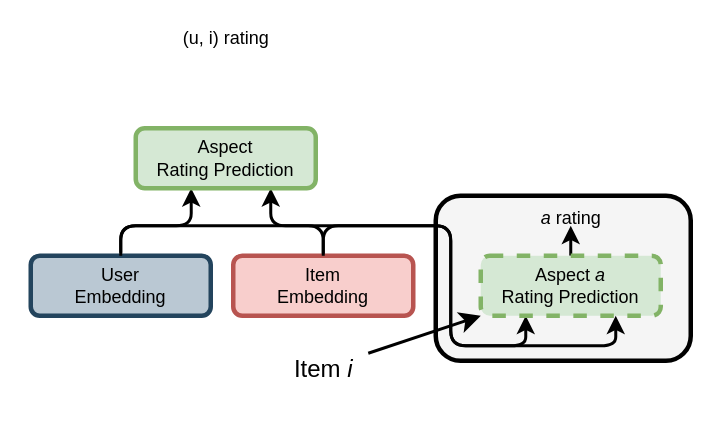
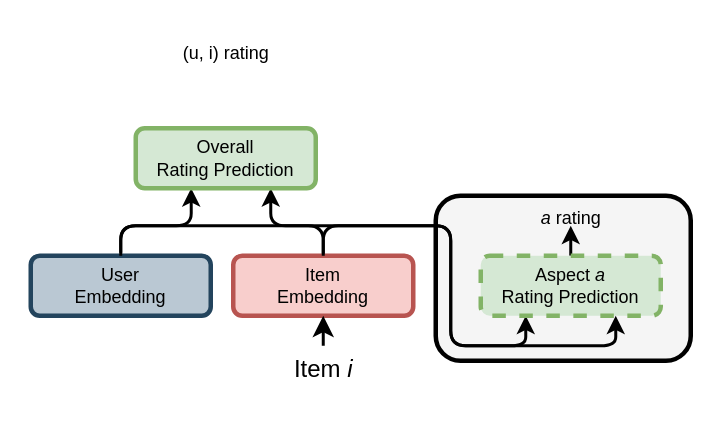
node "(u, i) rating": moved (226, 38) -> (226, 53)
node "Aspect Rating Prediction": label "Aspect Rating Prediction" -> "Overall Rating Prediction"
edge "Item i" -> "Aspect a Rating Prediction": now "Item i" -> "Item Embedding"
